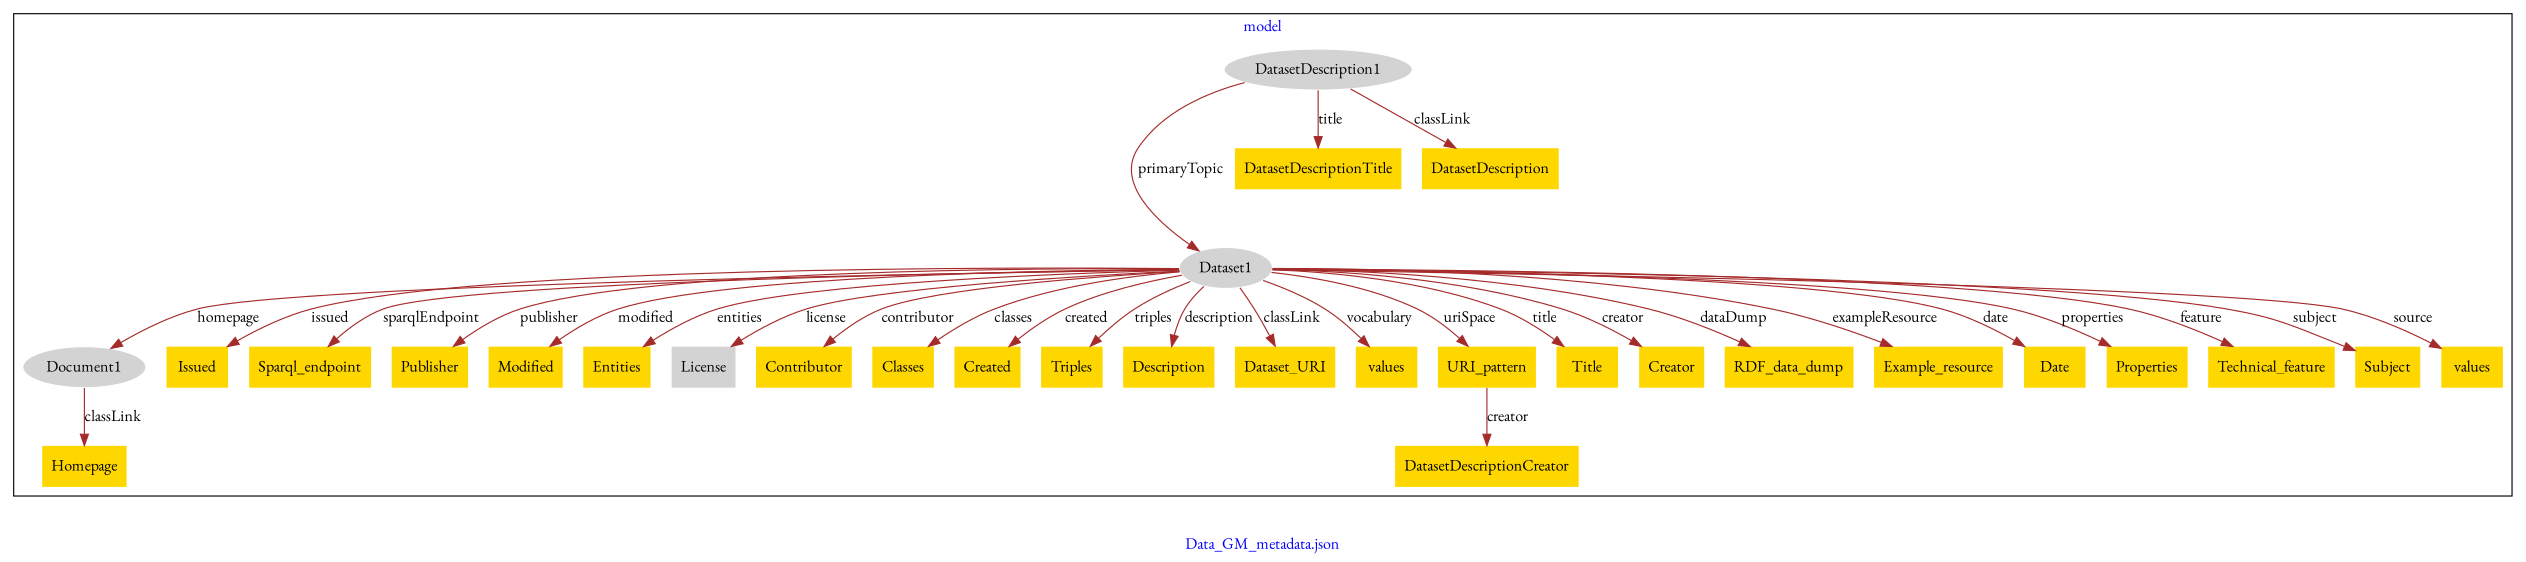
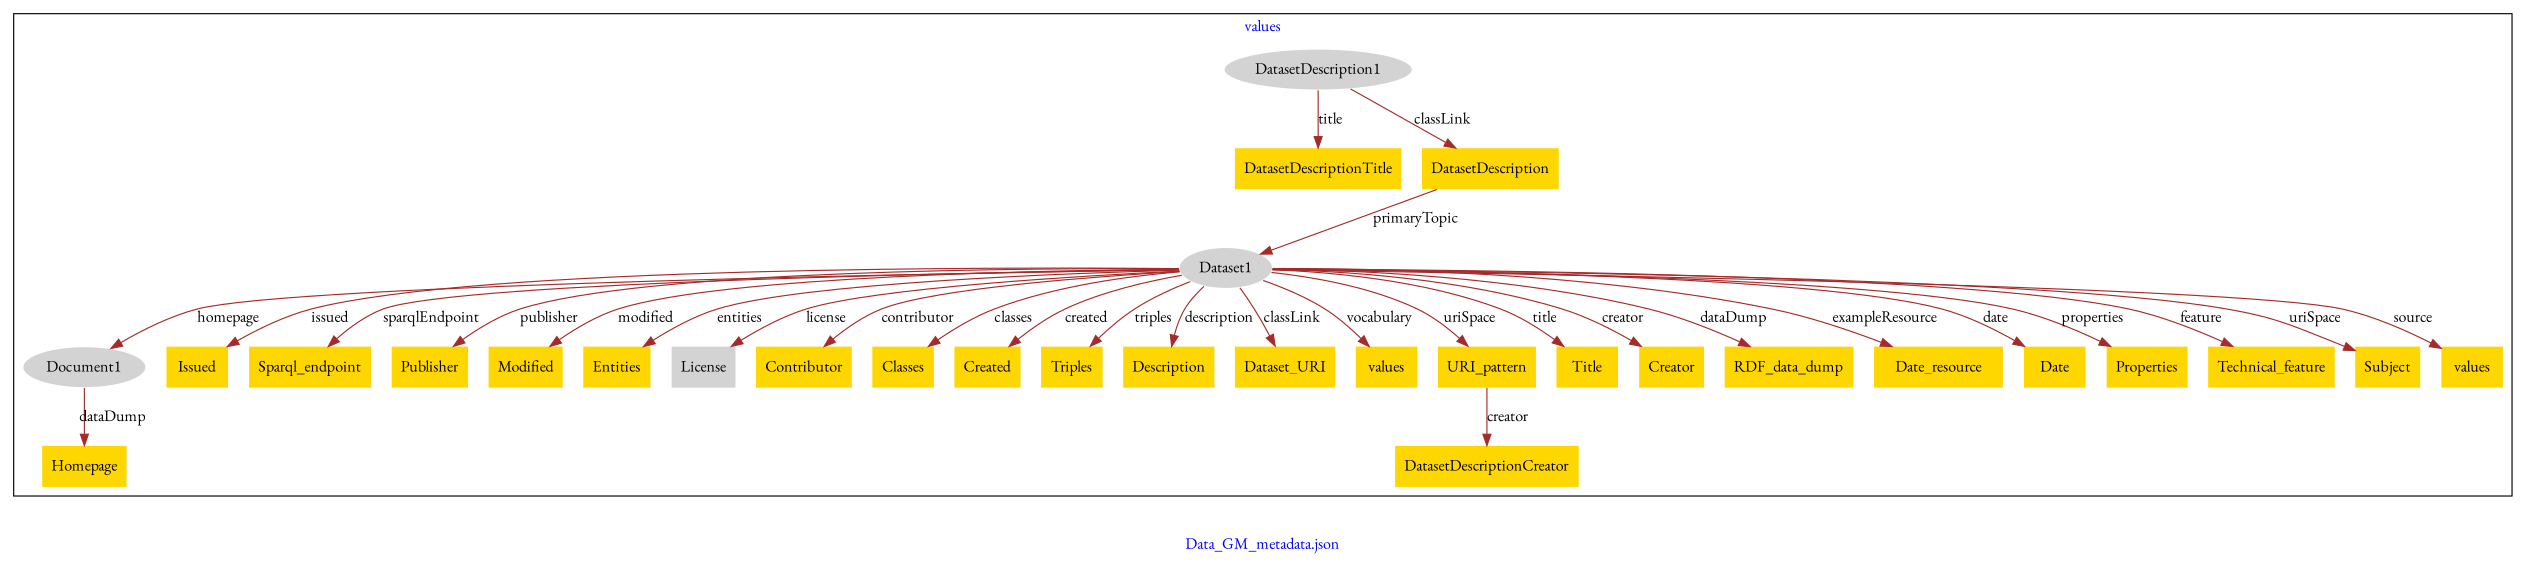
cluster "model": label "model" -> "values"
edge "DatasetDescription1" -> "Dataset1": now "DatasetDescription" -> "Dataset1"
edge "Dataset1" -> "Subject": label "subject" -> "uriSpace"
node "Example_resource": label "Example_resource" -> "Date_resource"
edge "Document1" -> "Homepage": label "classLink" -> "dataDump"
